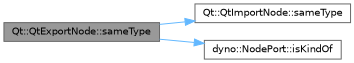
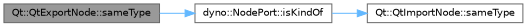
edge "Qt::QtExportNode::sameType" -> "Qt::QtImportNode::sameType": now "dyno::NodePort::isKindOf" -> "Qt::QtImportNode::sameType"
